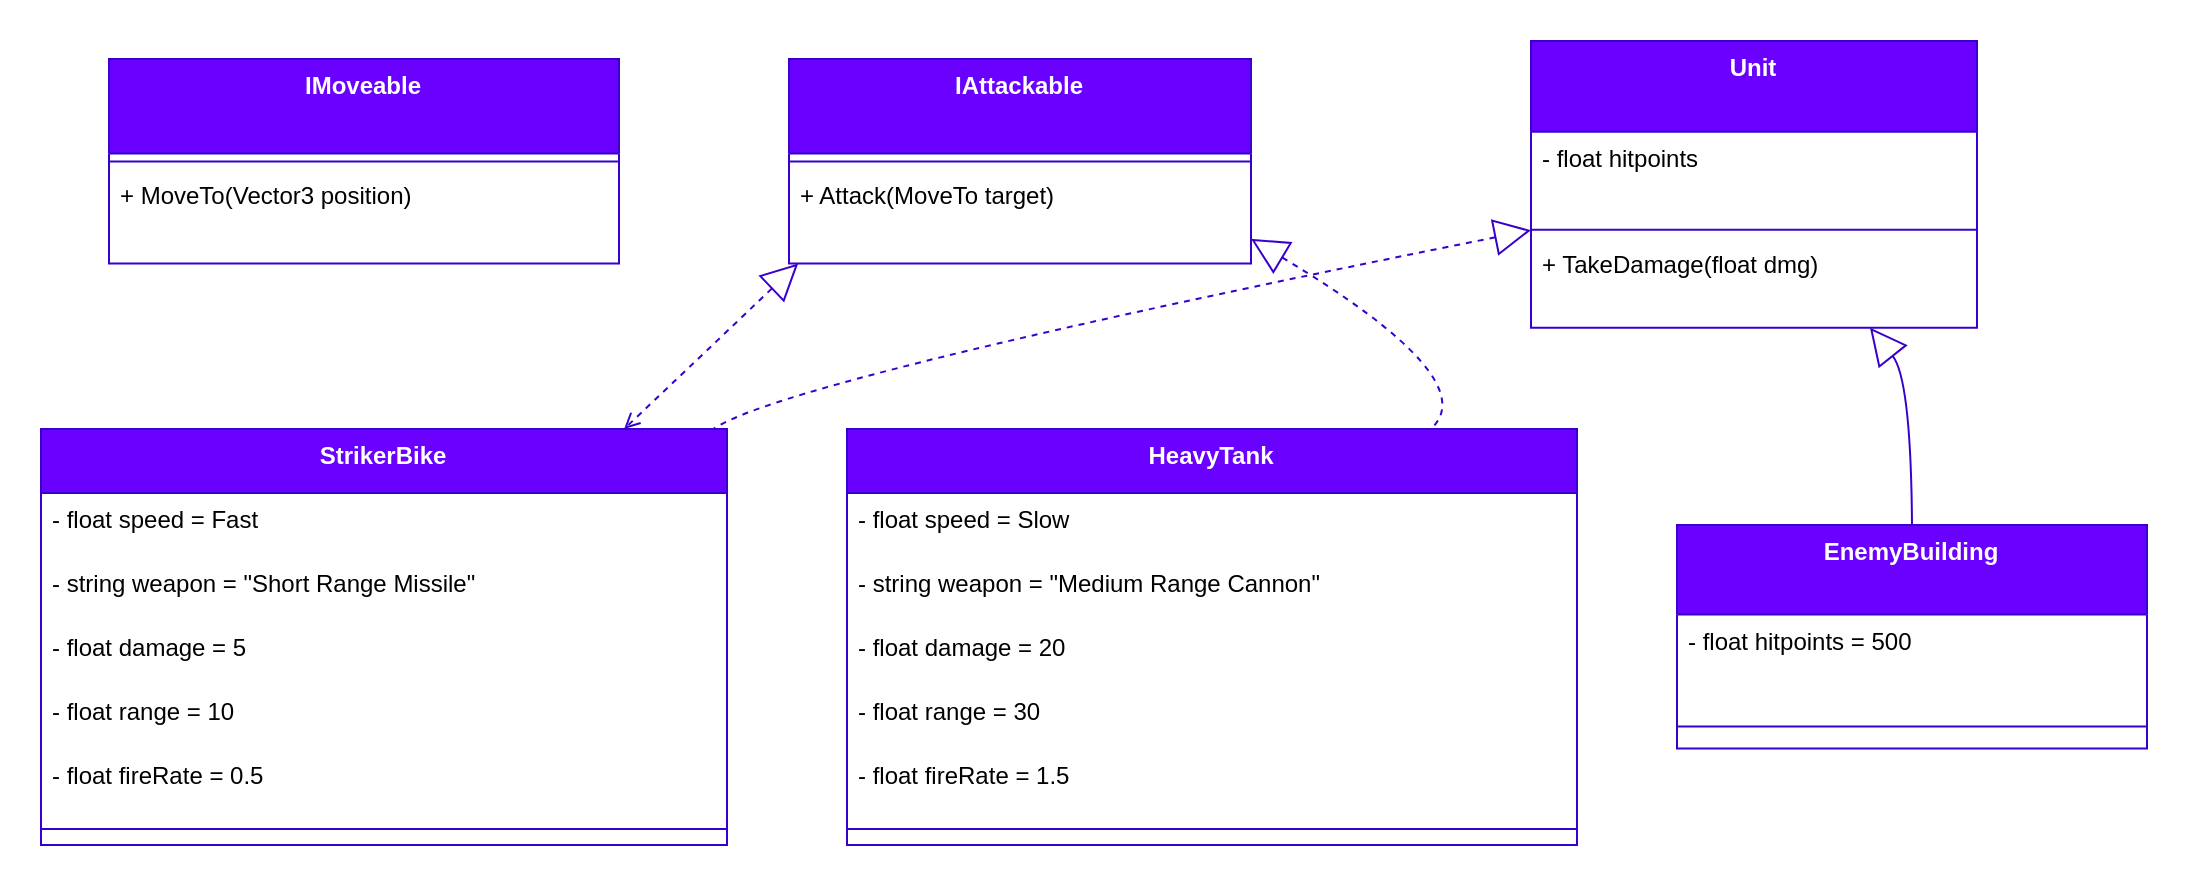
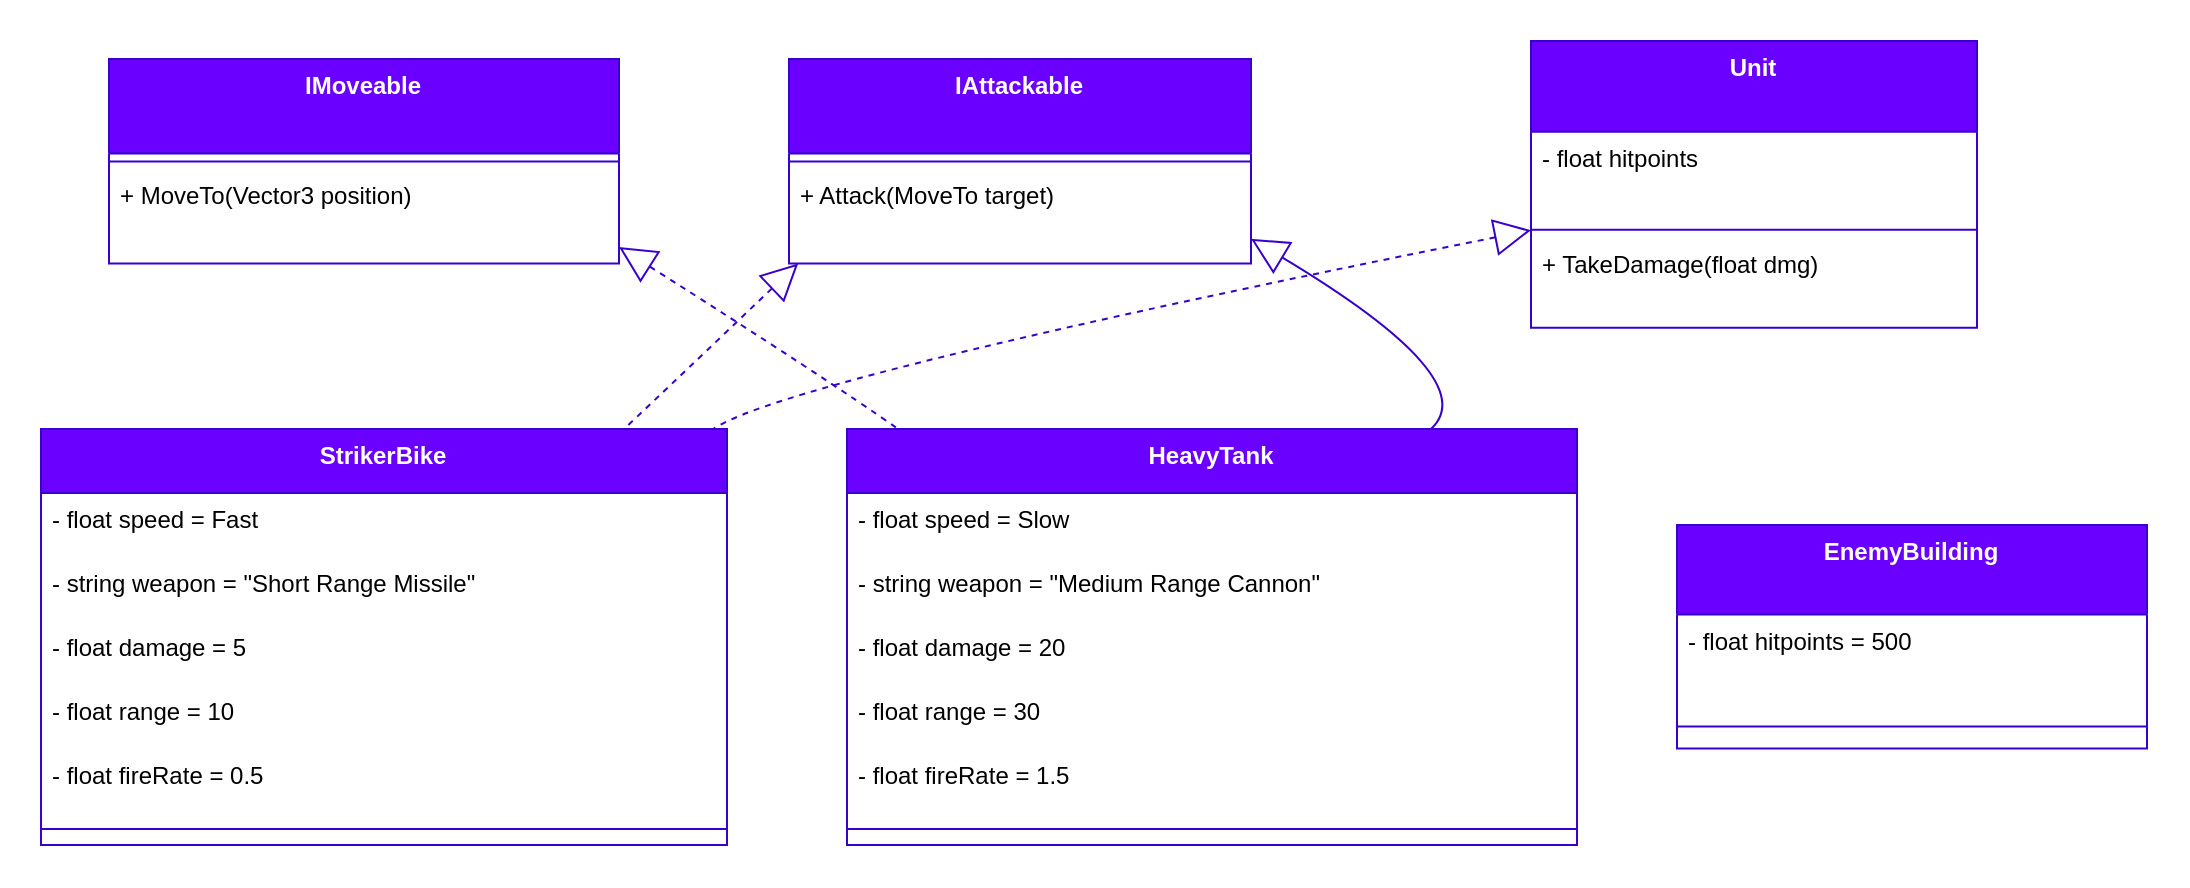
edge "HeavyTank" -> "IMoveable": added
edge "HeavyTank" -> "IAttackable": style dashed -> solid
edge "IAttackable" -- "StrikerBike": arrowhead open -> none
edge "EnemyBuilding" -> "Unit": removed
